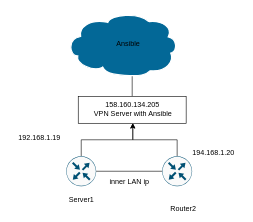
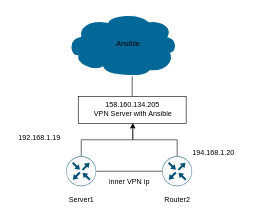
node "inner LAN ip": label "inner LAN ip" -> "inner VPN ip"
node "Router2": moved (183, 209) -> (177, 200)
